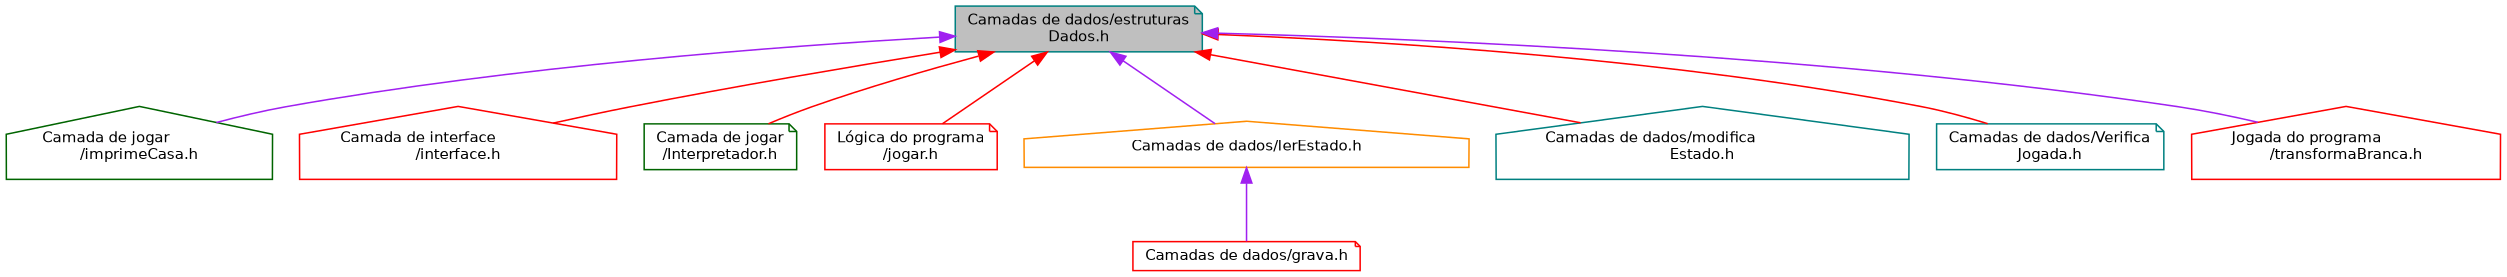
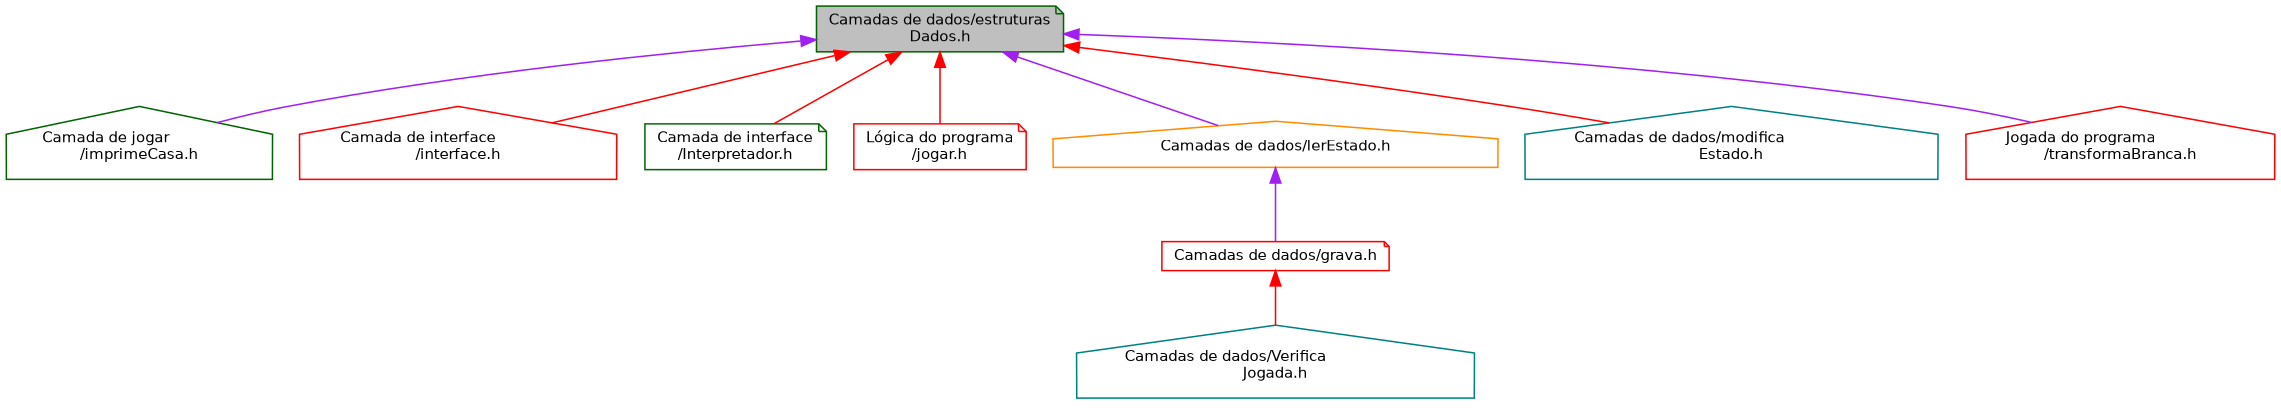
node "Camadas de dados/estruturas Dados.h": color teal -> darkgreen
edge "Camadas de dados/Verifica Jogada.h" -> "Camadas de dados/estruturas Dados.h": now "Camadas de dados/Verifica Jogada.h" -> "Camadas de dados/grava.h"
node "Camada de jogar /Interpretador.h": label "Camada de jogar /Interpretador.h" -> "Camada de interface /Interpretador.h"
node "Camadas de dados/Verifica Jogada.h": shape note -> house
